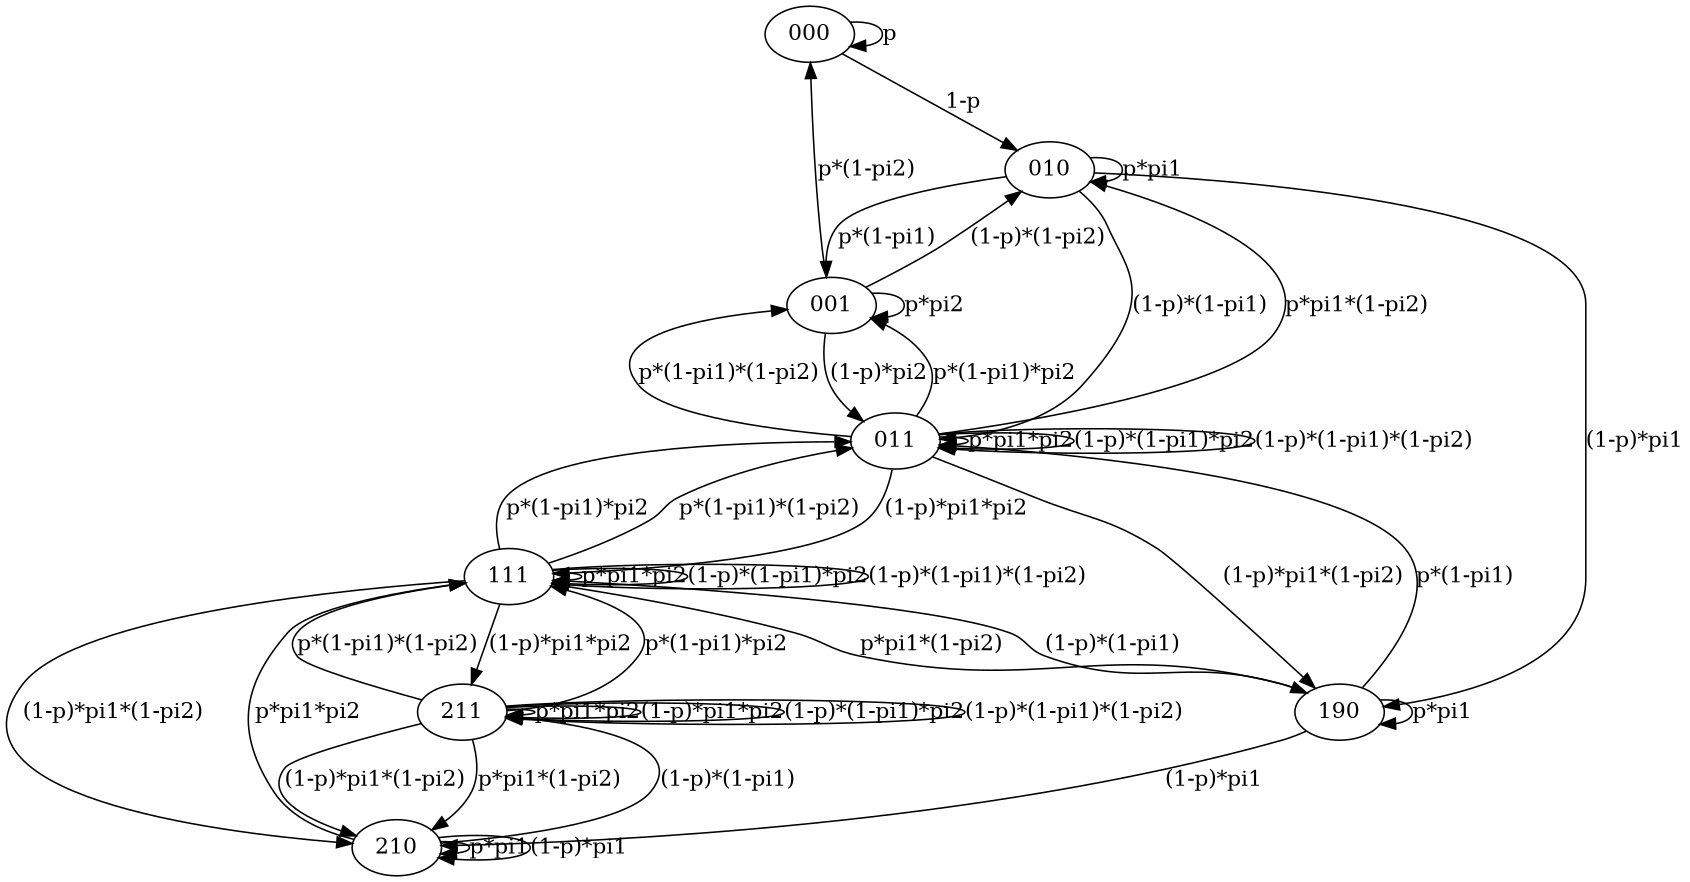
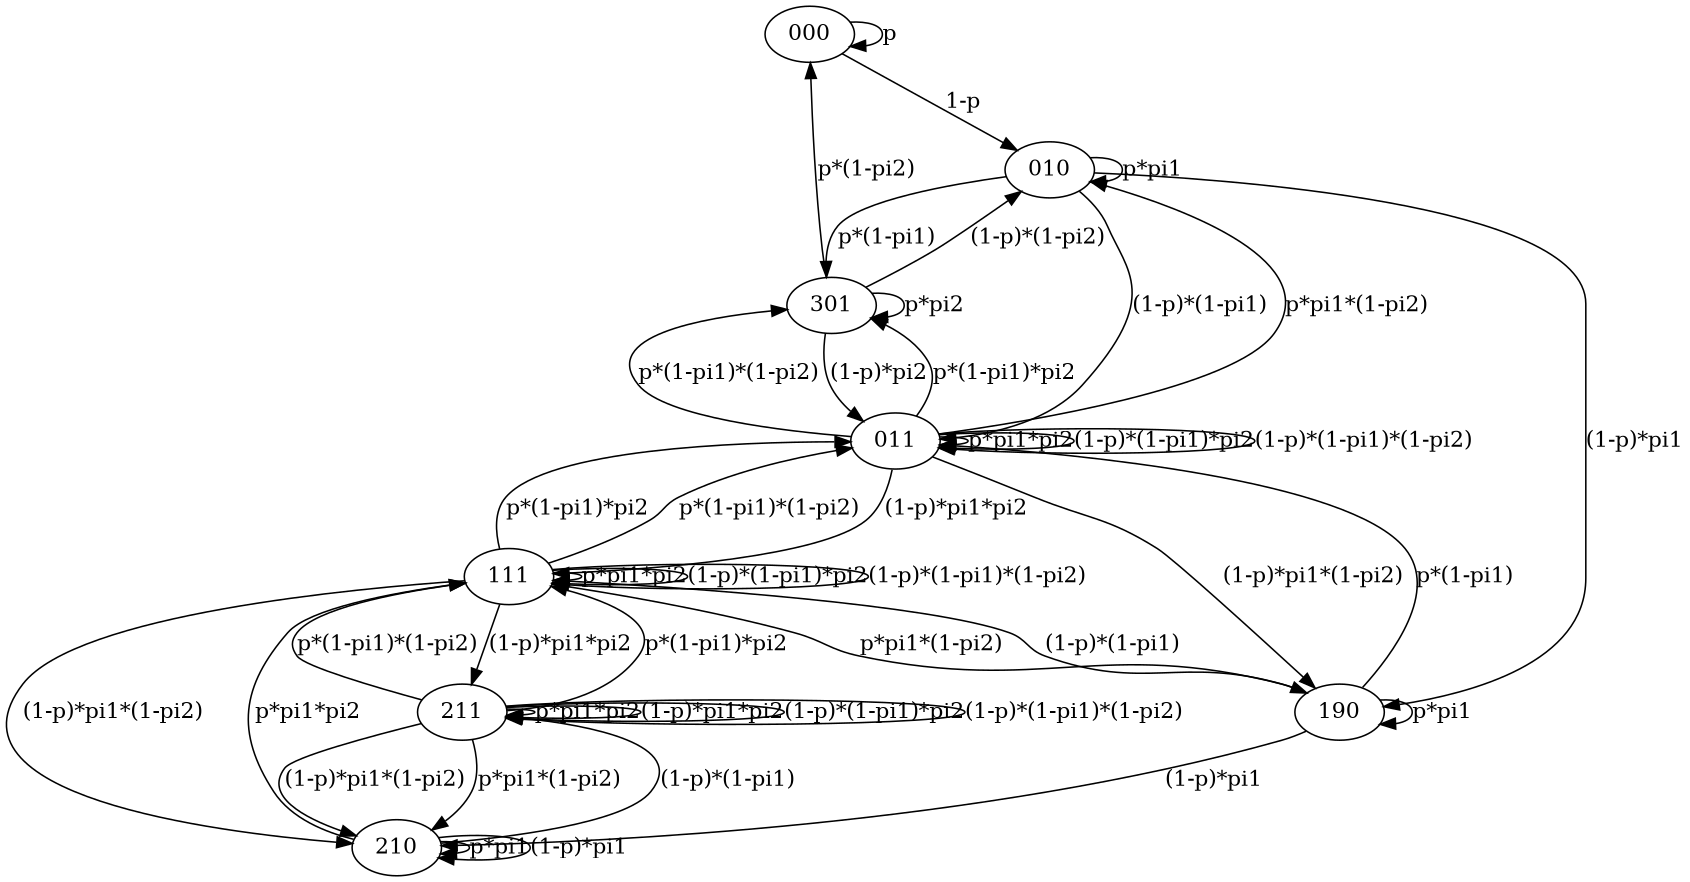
node "001": label "001" -> "301"
